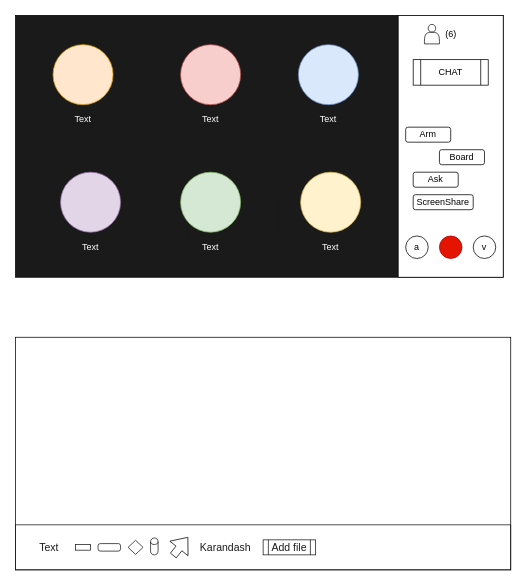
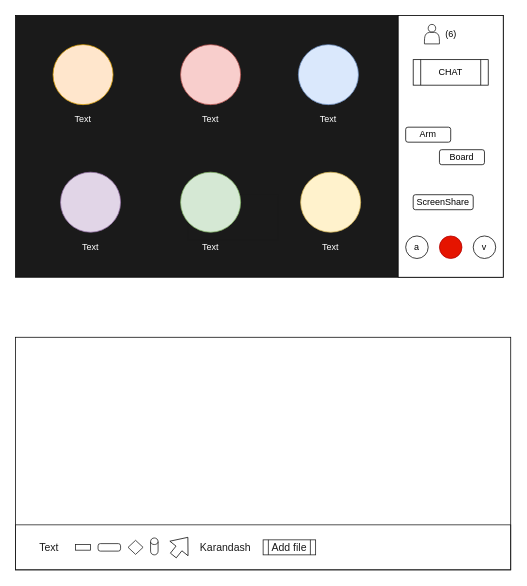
node "Ask": removed
